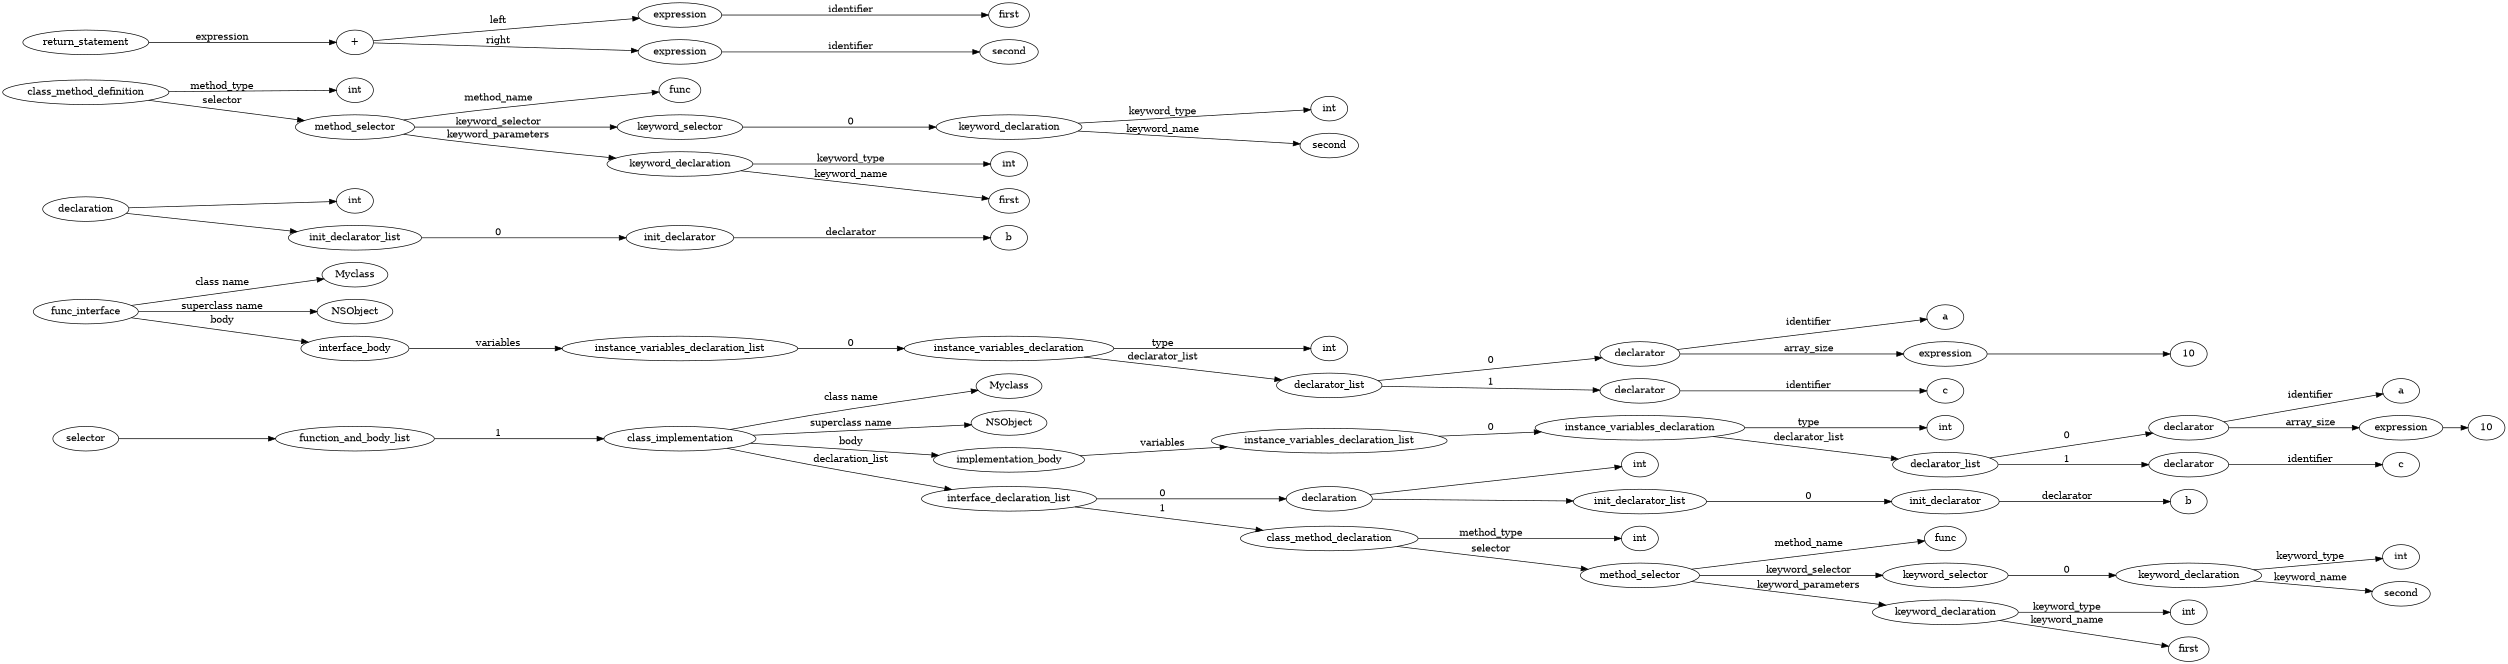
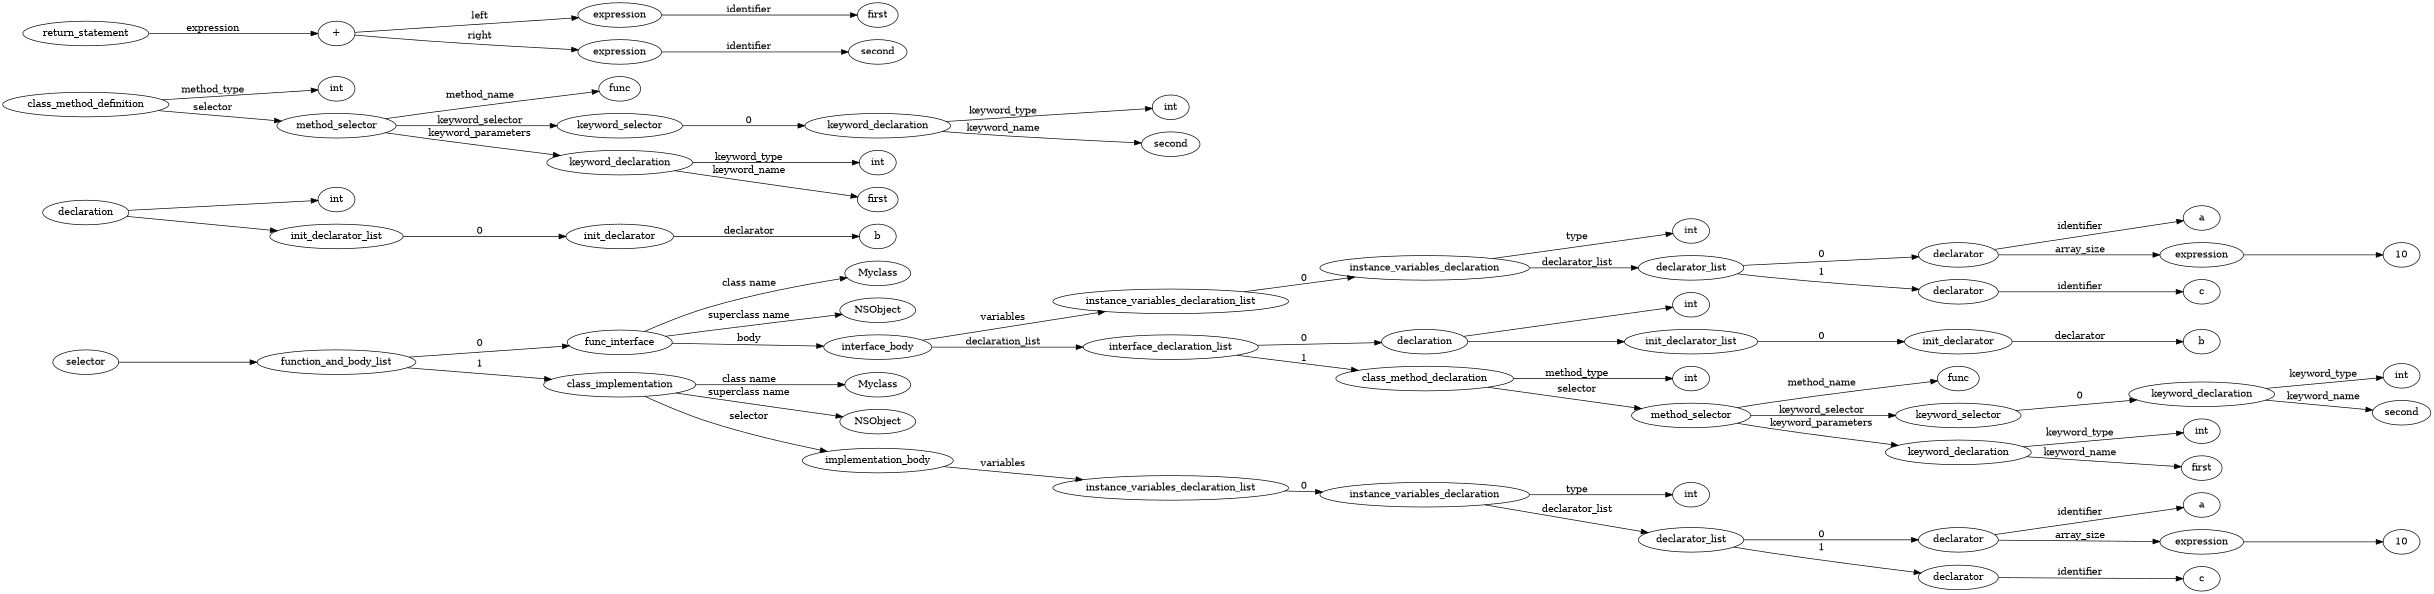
edge "function_and_body_list" -> "func_interface": added, label "0"
edge "class_implementation" -> "implementation_body": label "body" -> "selector"
edge "class_implementation" -> "interface_declaration_list": now "interface_body" -> "interface_declaration_list"
